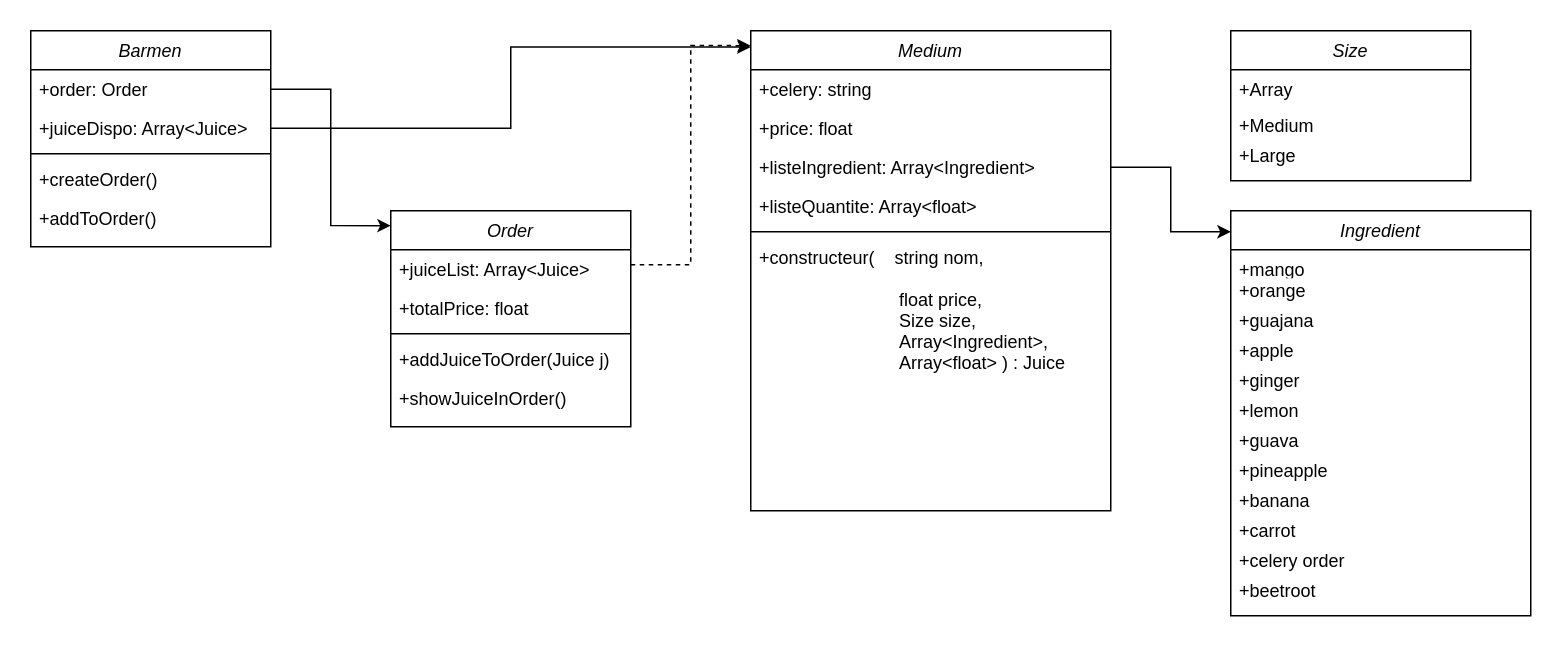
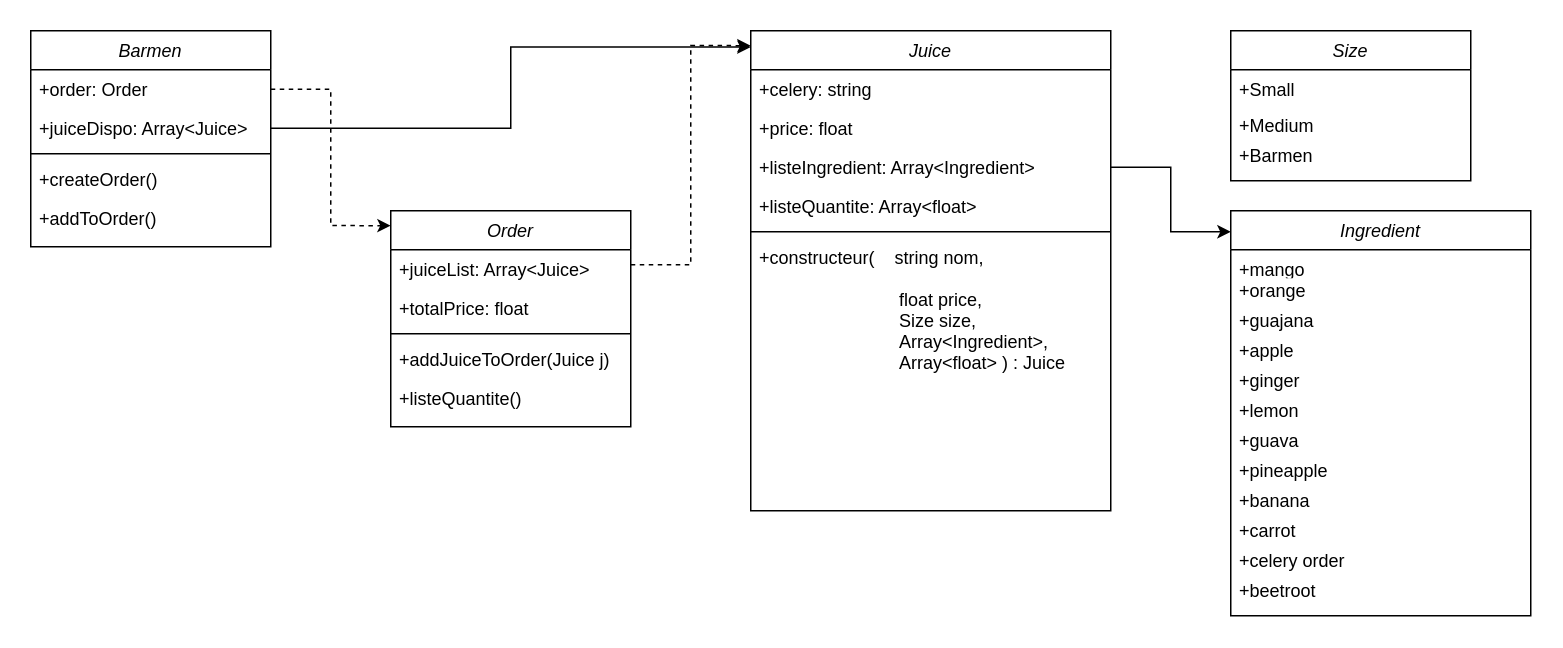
node "Medium": label "Medium" -> "Juice"
node "+Array": label "+Array" -> "+Small"
edge "+order: Order" -> "Order": style solid -> dashed
node "+Large": label "+Large" -> "+Barmen"
node "+showJuiceInOrder()": label "+showJuiceInOrder()" -> "+listeQuantite()"
